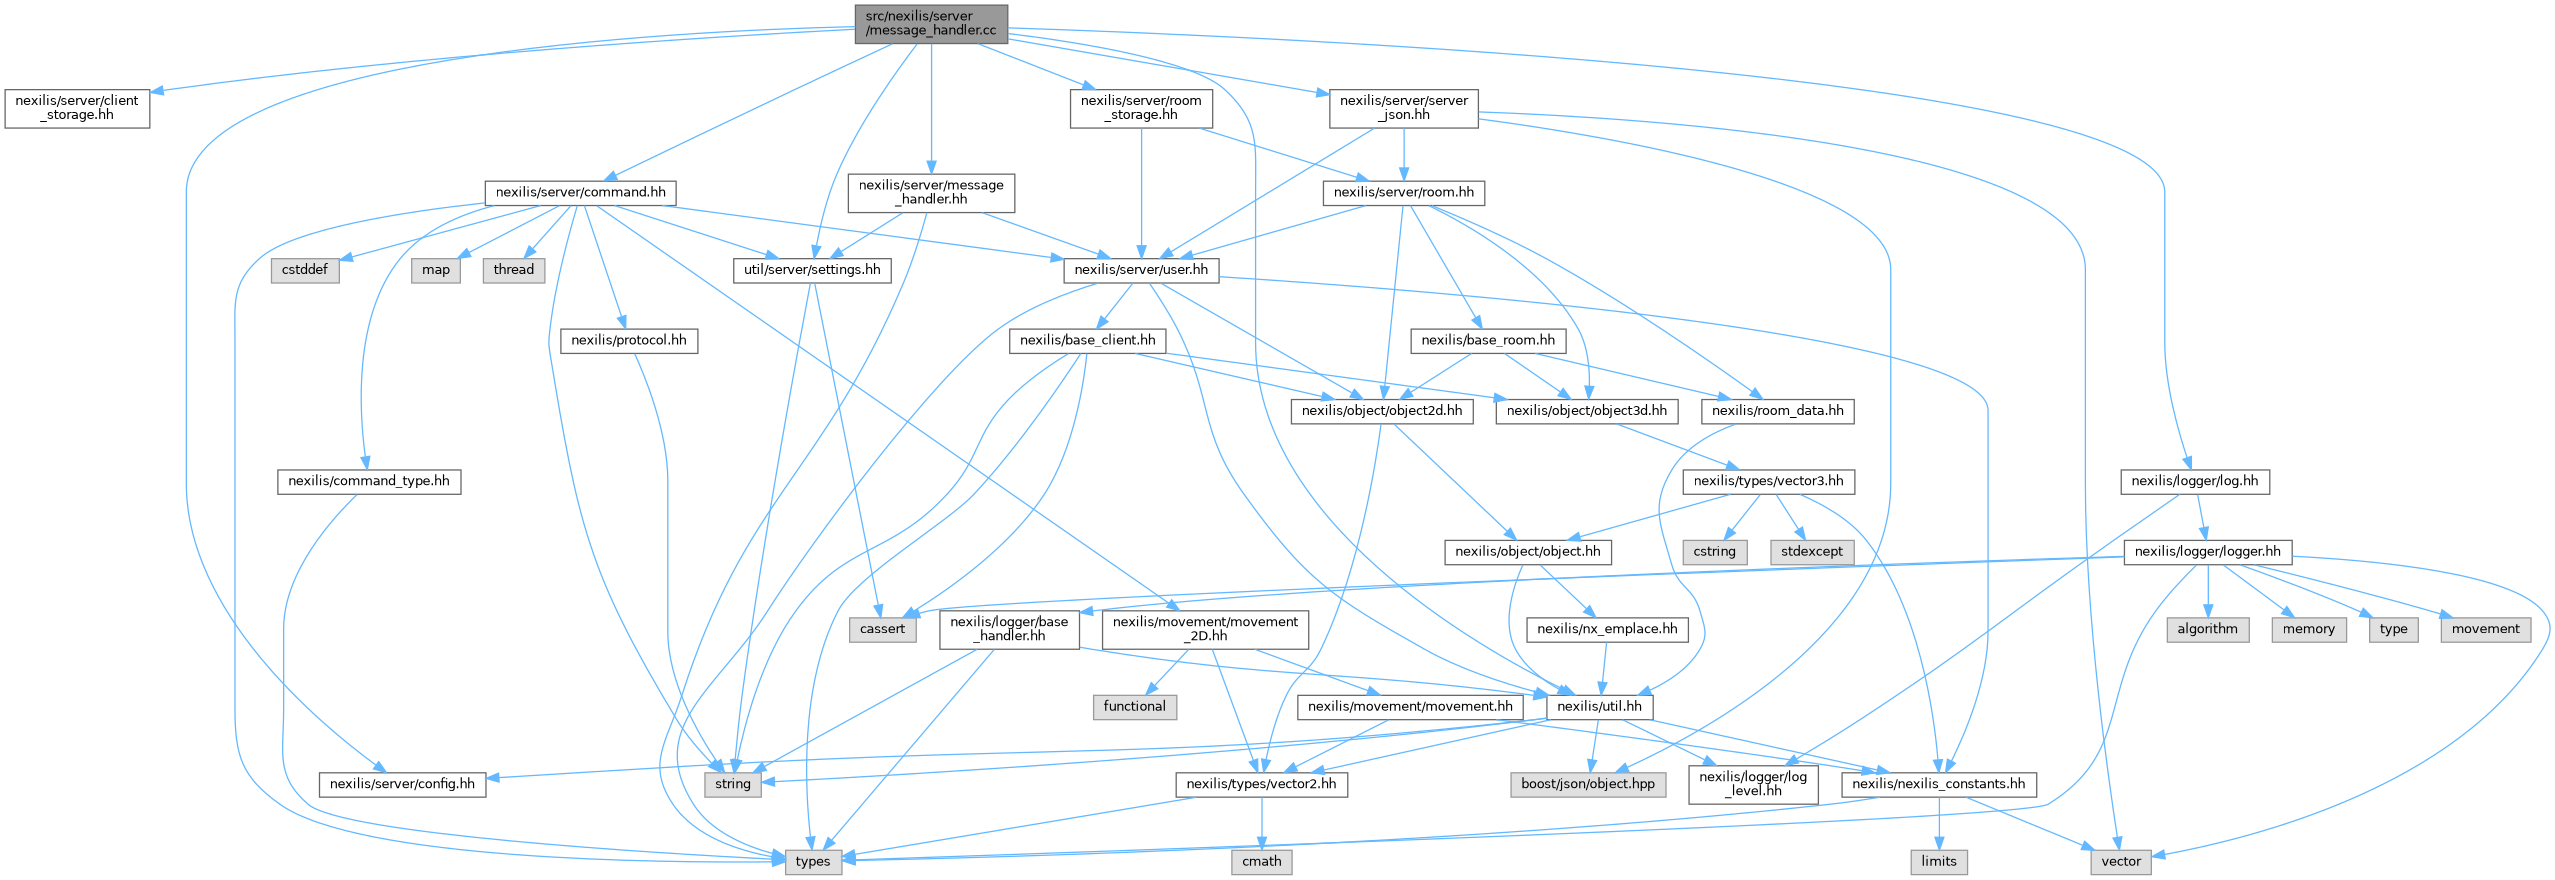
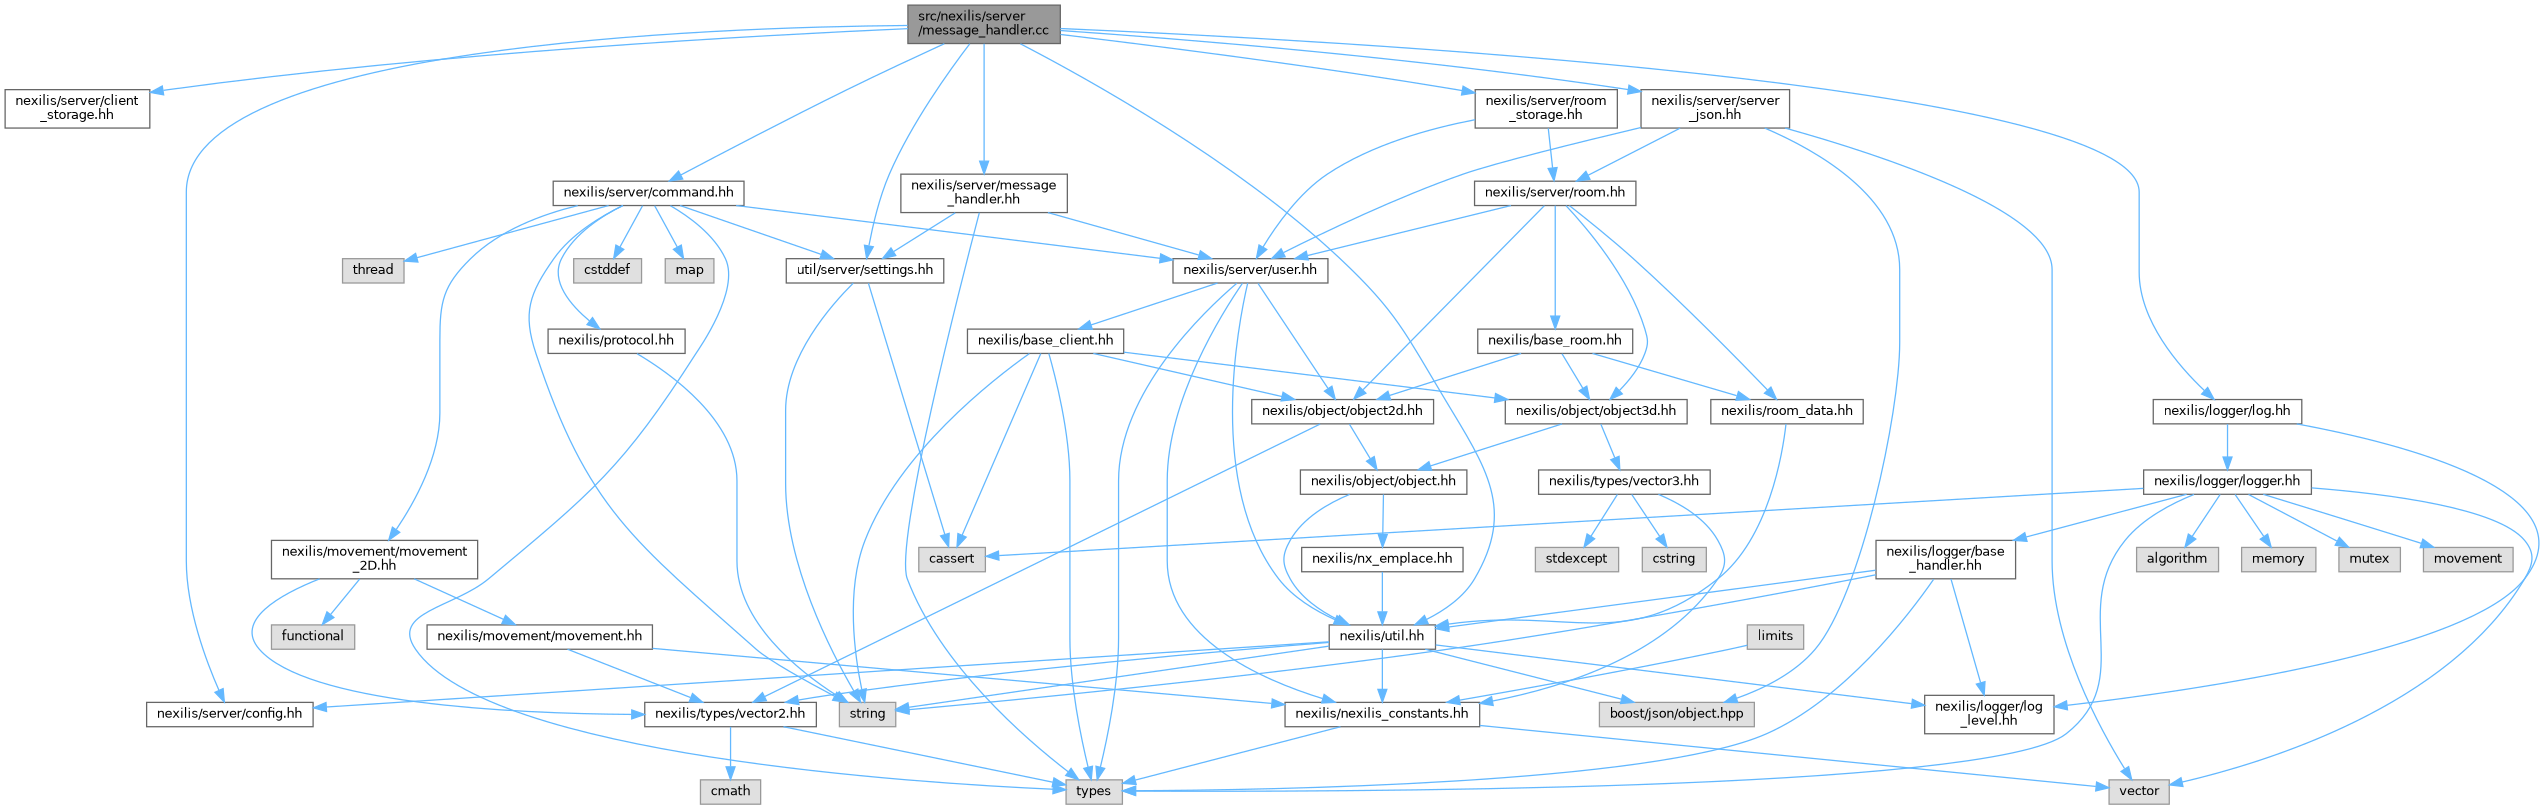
node "nexilis/command_type.hh": removed
edge "nexilis/types/vector3.hh" -> "nexilis/object/object.hh": now "nexilis/object/object3d.hh" -> "nexilis/object/object.hh"
node "type": label "type" -> "mutex"
edge "nexilis/logger/base _handler.hh" -> "nexilis/logger/log _level.hh": added
edge "nexilis/nexilis_constants.hh" -> "limits": reversed
